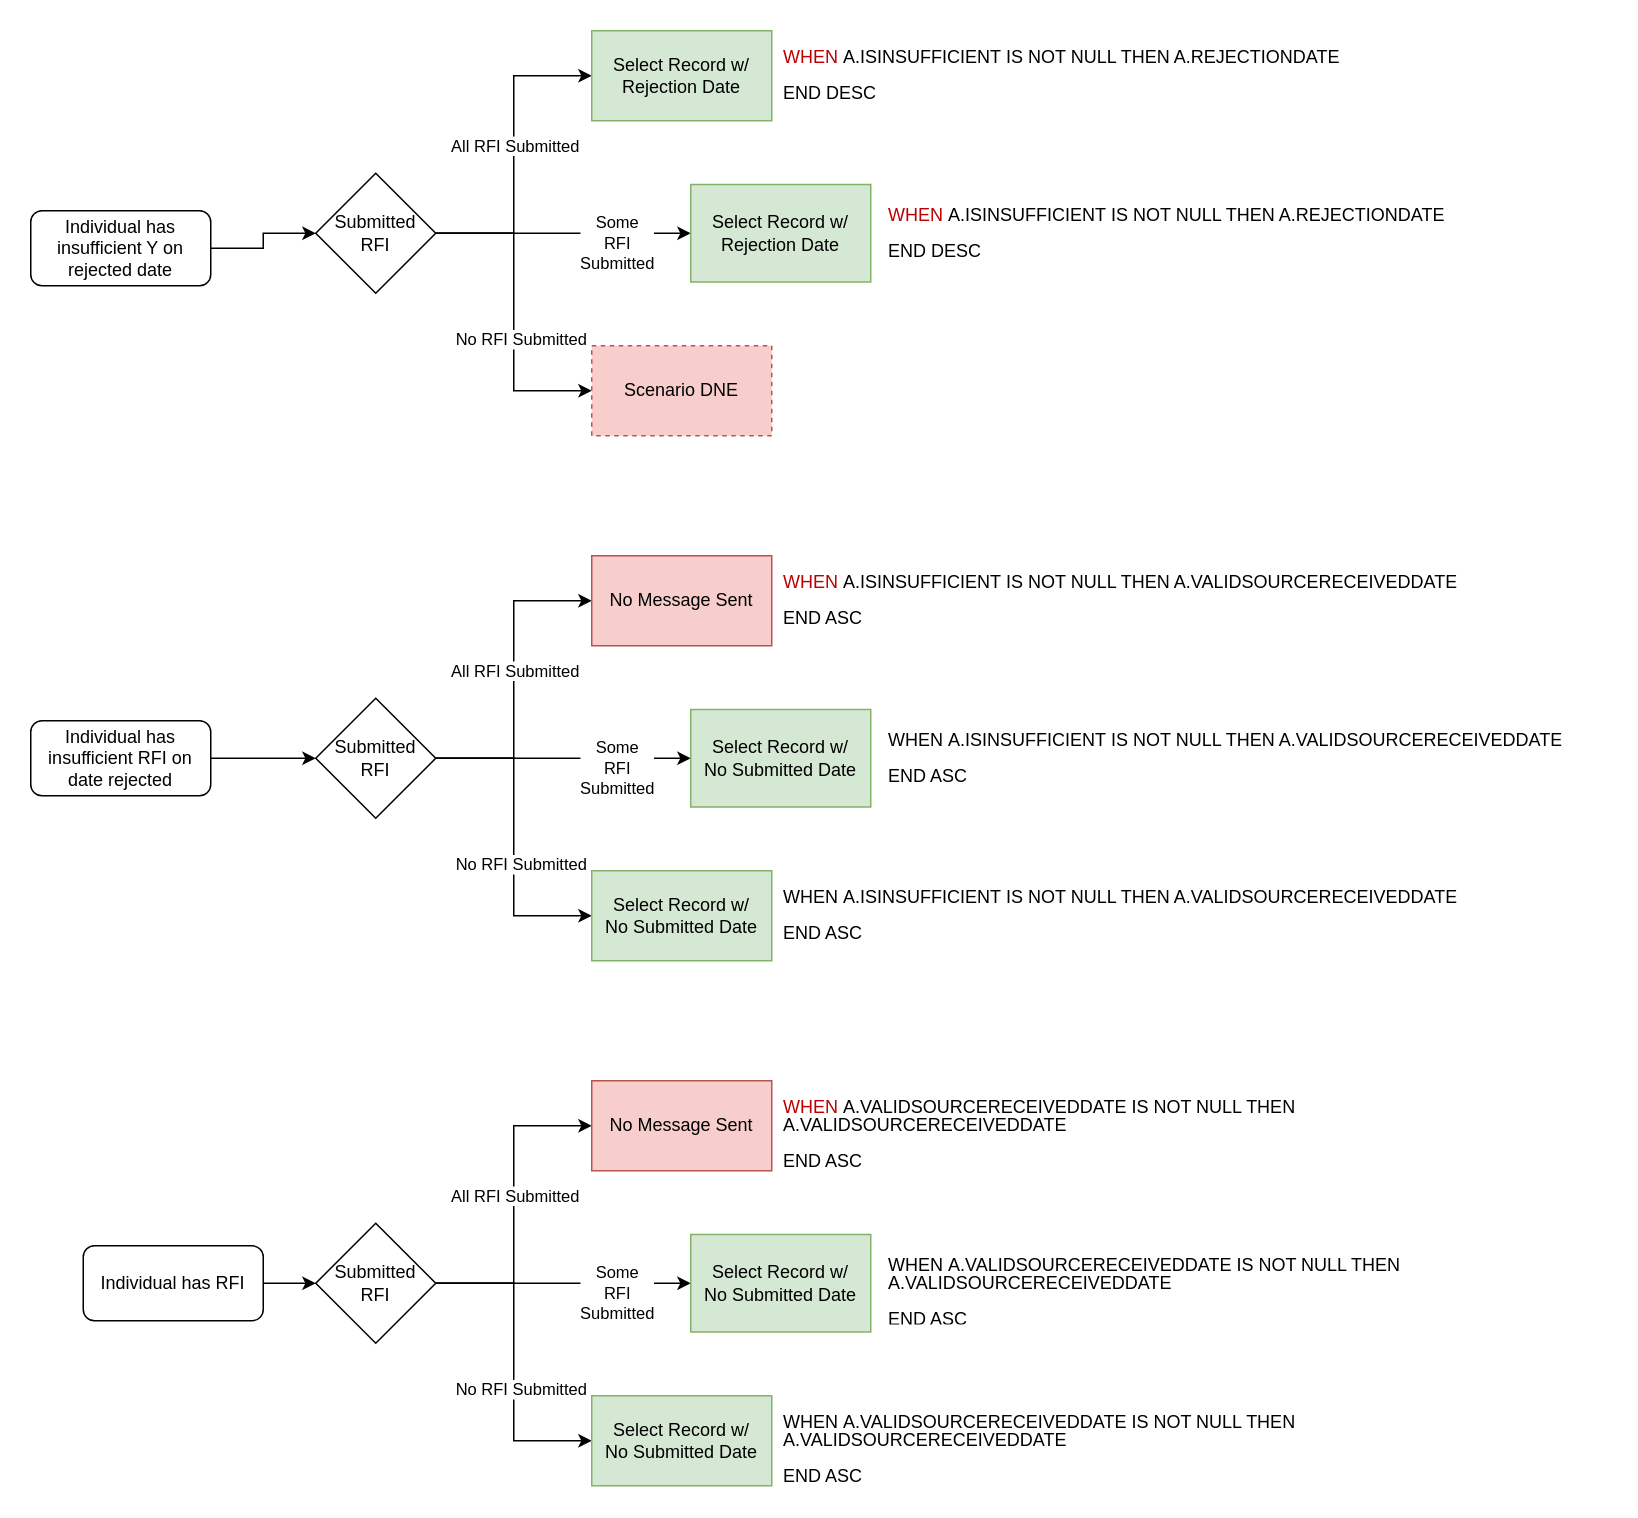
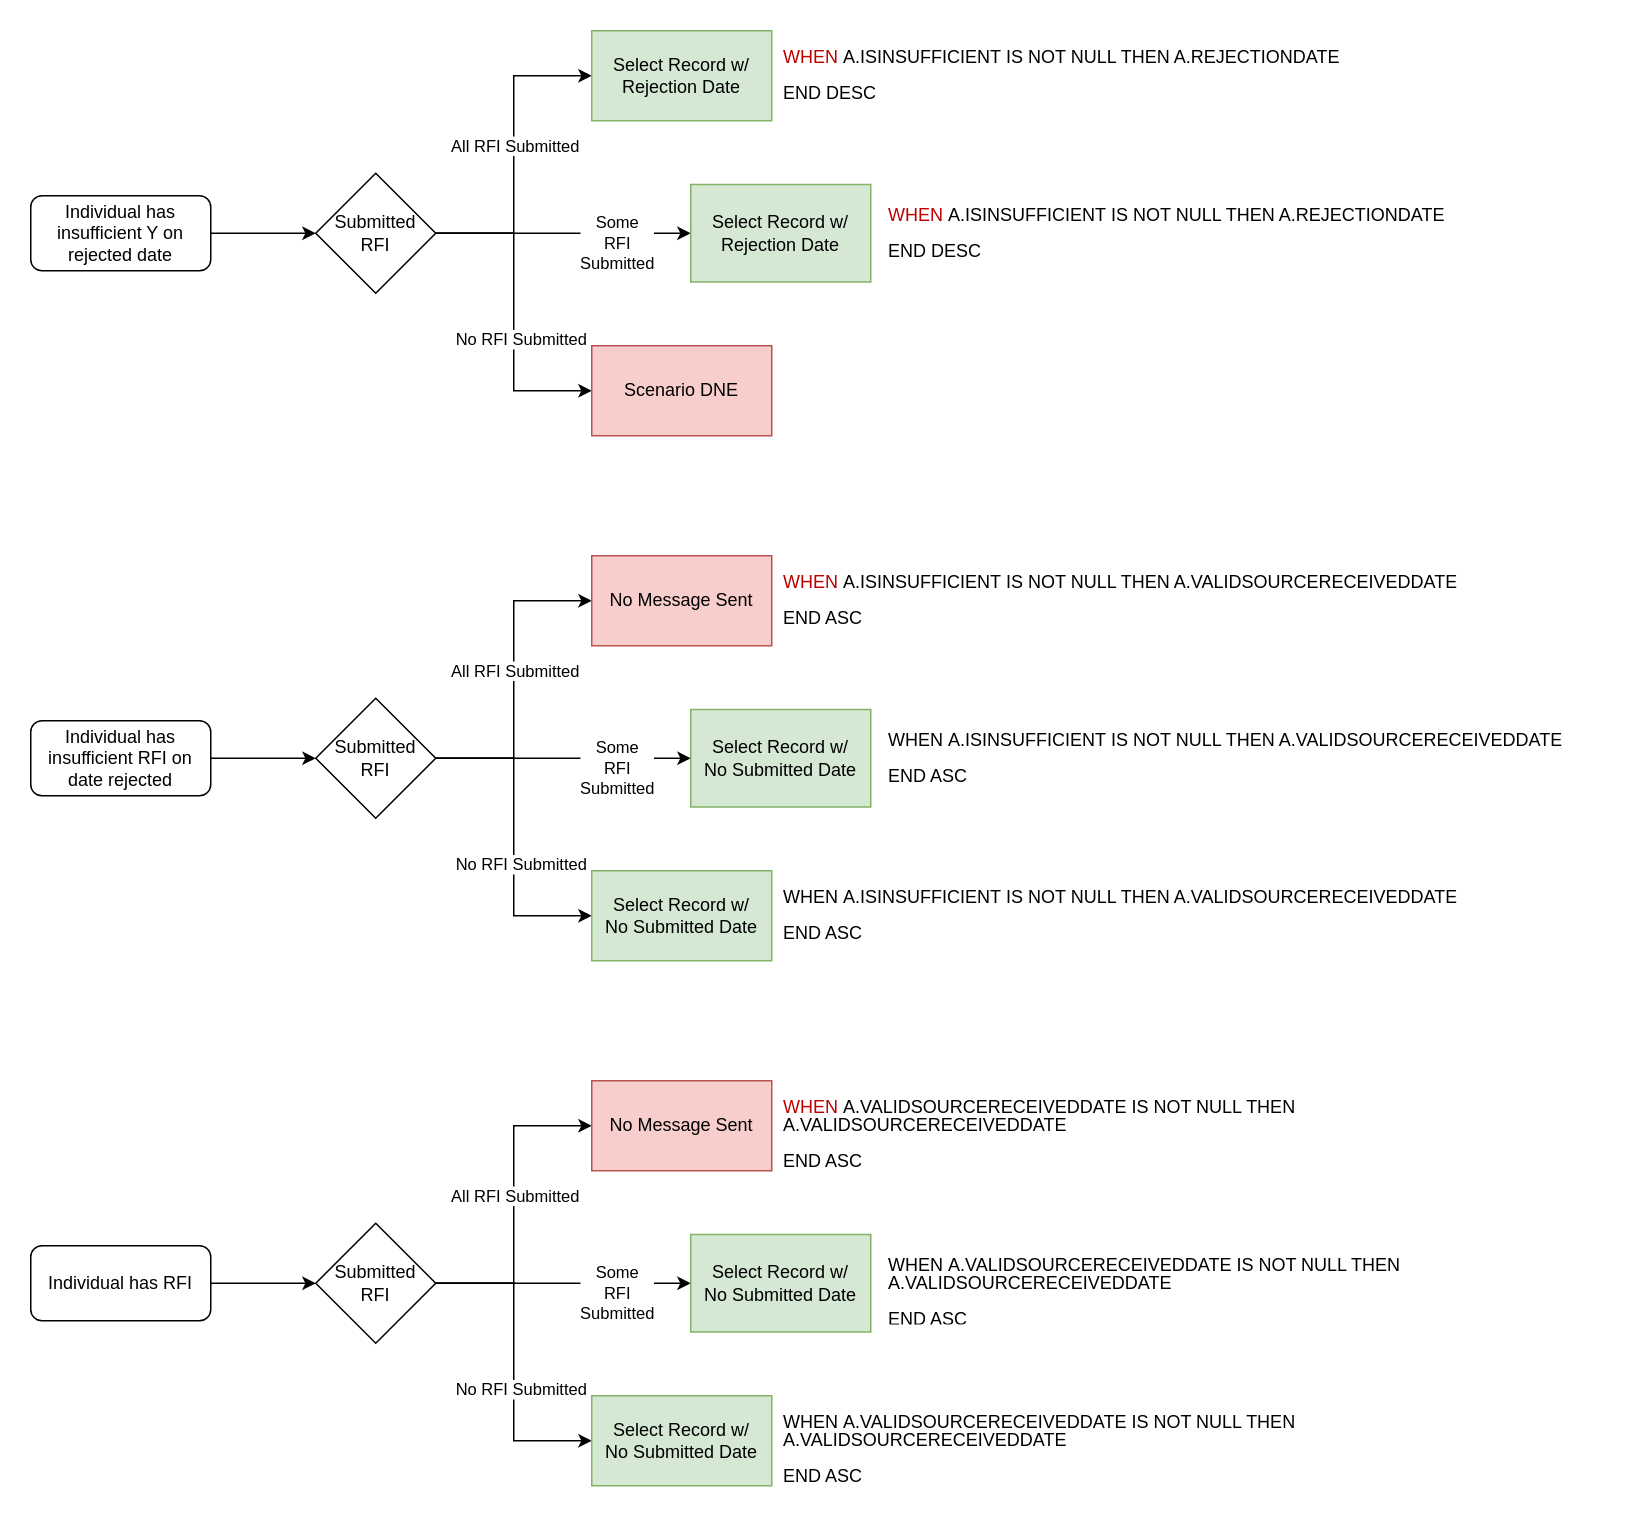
node "Individual has insufficient Y on rejected date": moved (121, 248) -> (121, 233)
node "Scenario DNE": style dashed -> solid
node "Individual has RFI": moved (173, 1283) -> (121, 1283)
